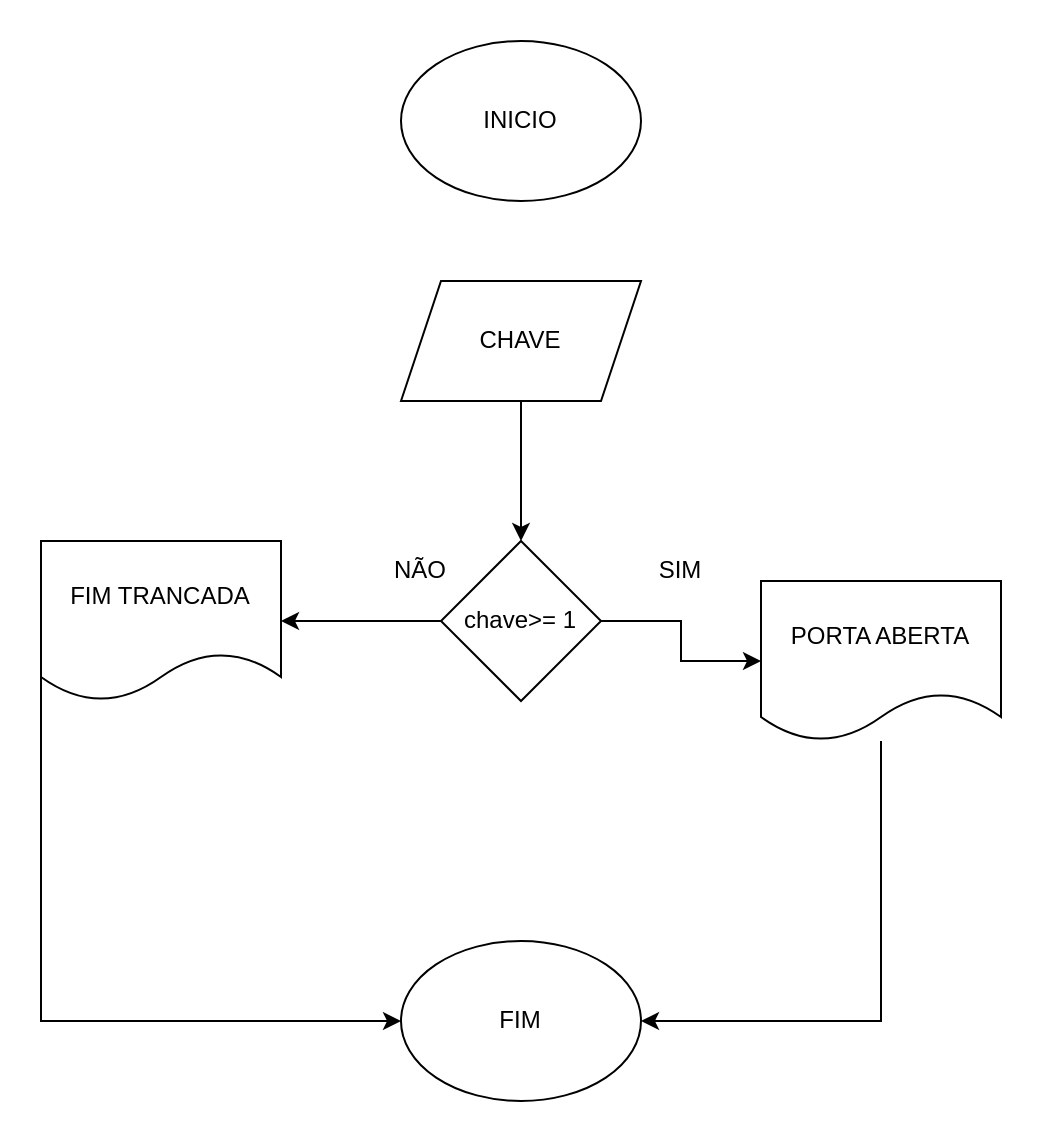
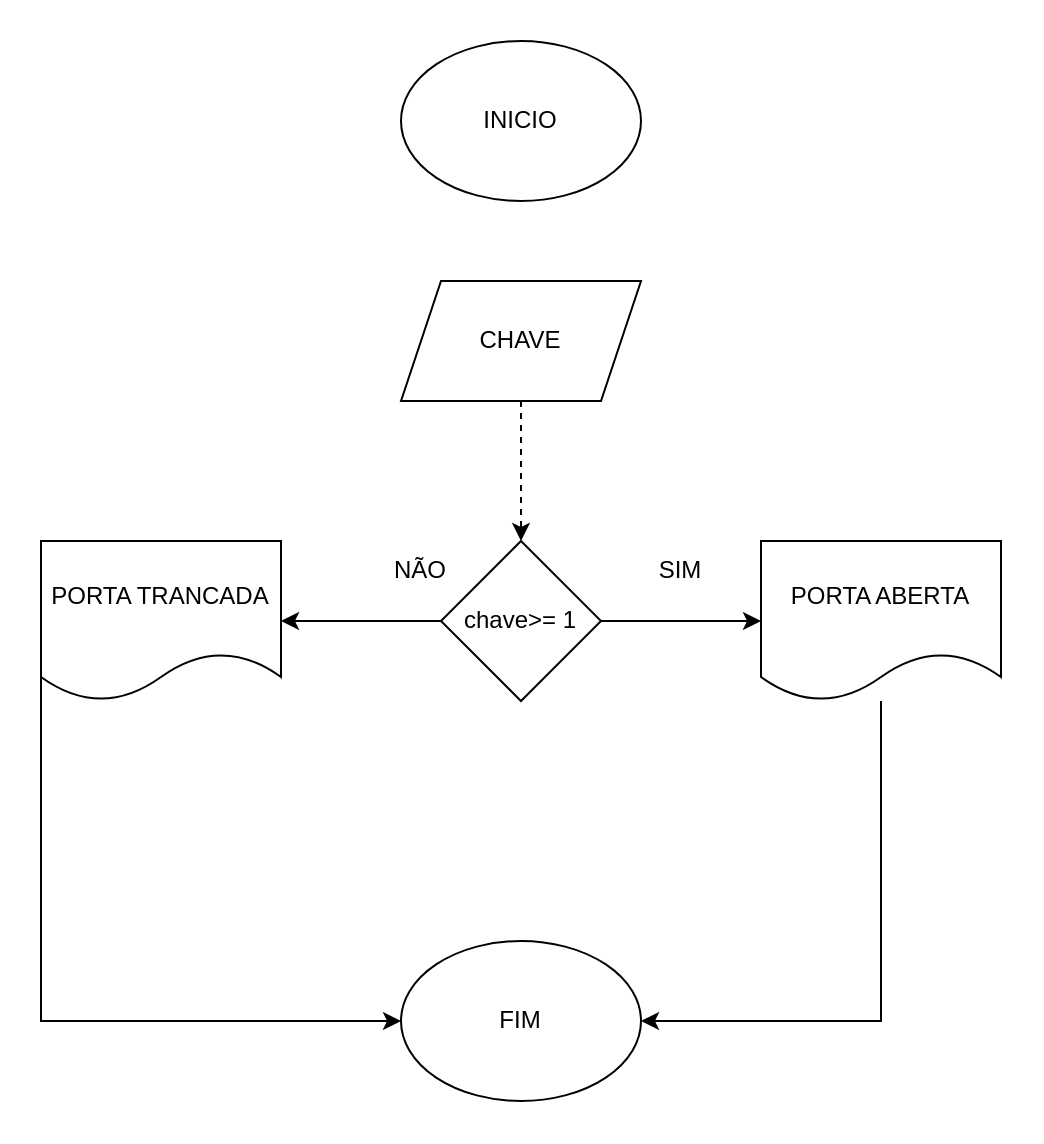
edge "CHAVE" -> "chave>= 1": style solid -> dashed
node "FIM TRANCADA": label "FIM TRANCADA" -> "PORTA TRANCADA"
node "PORTA ABERTA": moved (881, 661) -> (881, 621)
